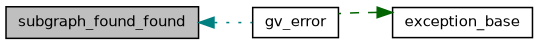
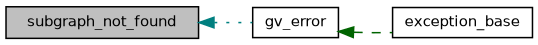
edge "gv_error" -> "exception_base": reversed
node "subgraph_found_found": label "subgraph_found_found" -> "subgraph_not_found"
